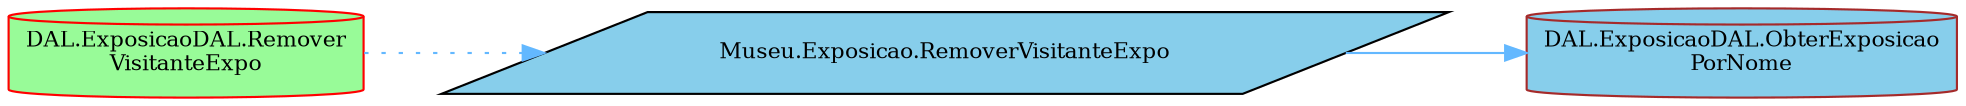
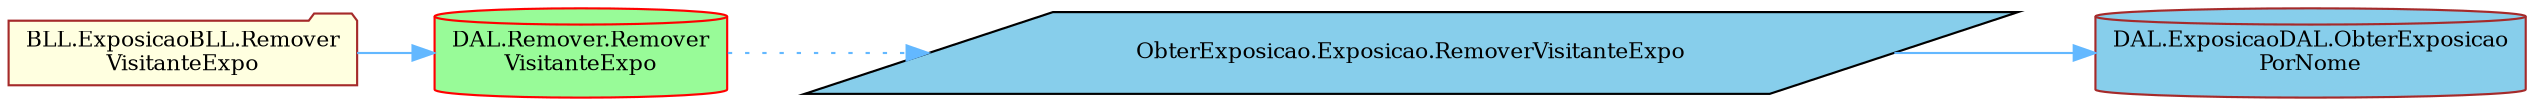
node "BLL.ExposicaoBLL.Remover VisitanteExpo": added
node "DAL.ExposicaoDAL.Remover VisitanteExpo": label "DAL.ExposicaoDAL.Remover VisitanteExpo" -> "DAL.Remover.Remover VisitanteExpo"
node "Museu.Exposicao.RemoverVisitanteExpo": label "Museu.Exposicao.RemoverVisitanteExpo" -> "ObterExposicao.Exposicao.RemoverVisitanteExpo"
